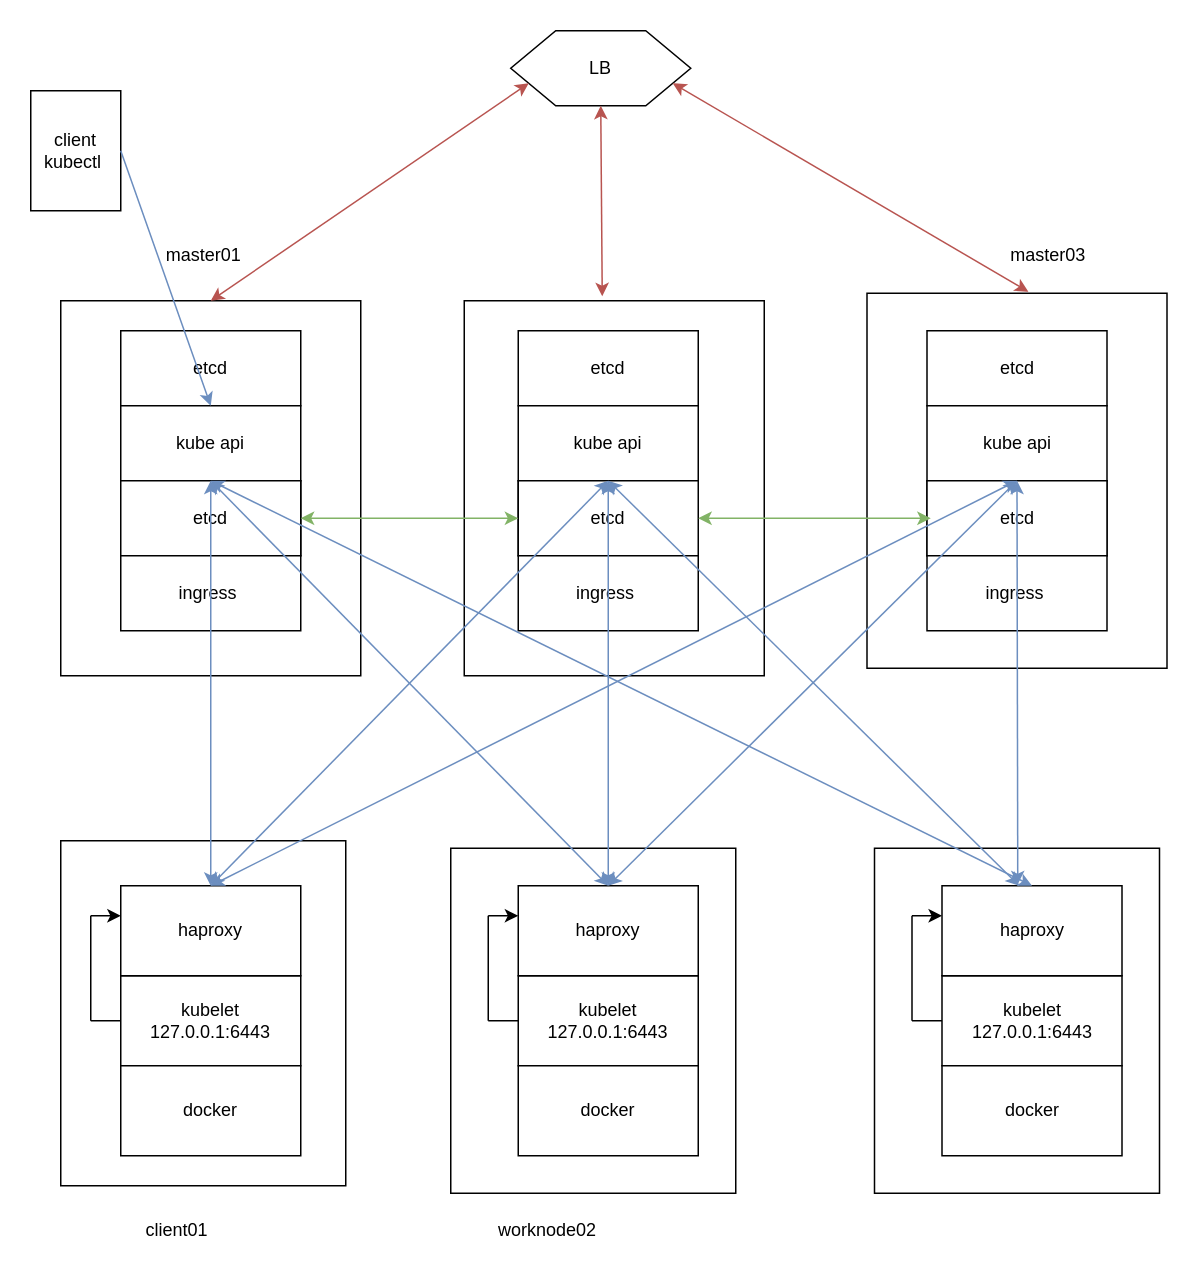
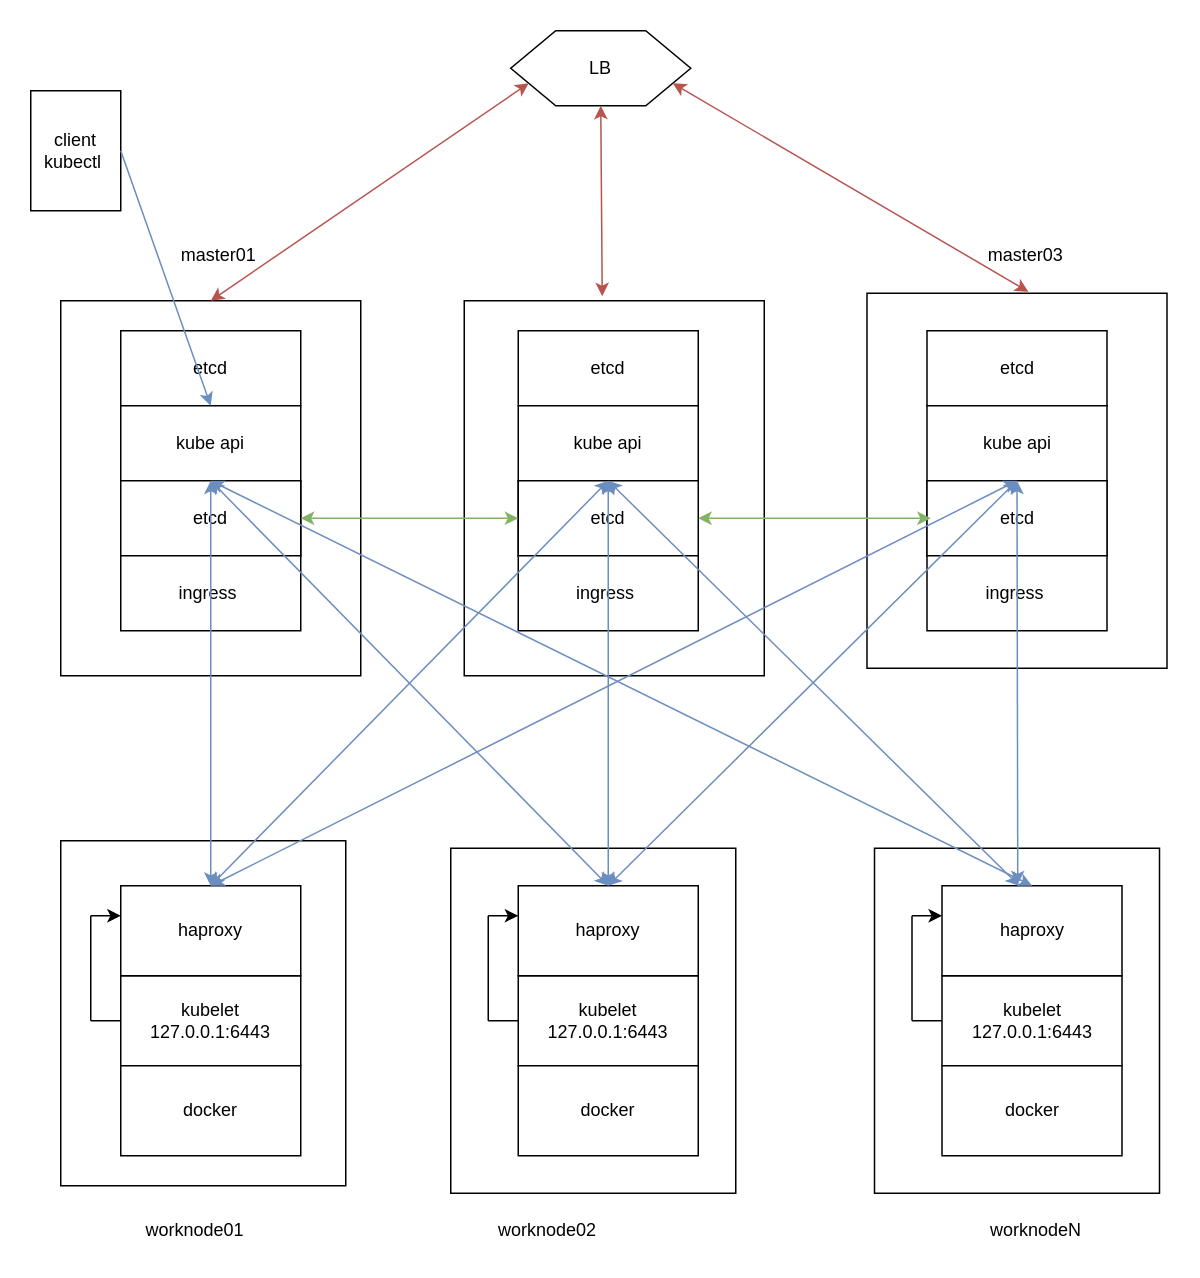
node "master01": moved (203, 256) -> (218, 256)
node "master03": moved (1047, 256) -> (1025, 256)
node "client01": label "client01" -> "worknode01"
node "worknodeN": added
